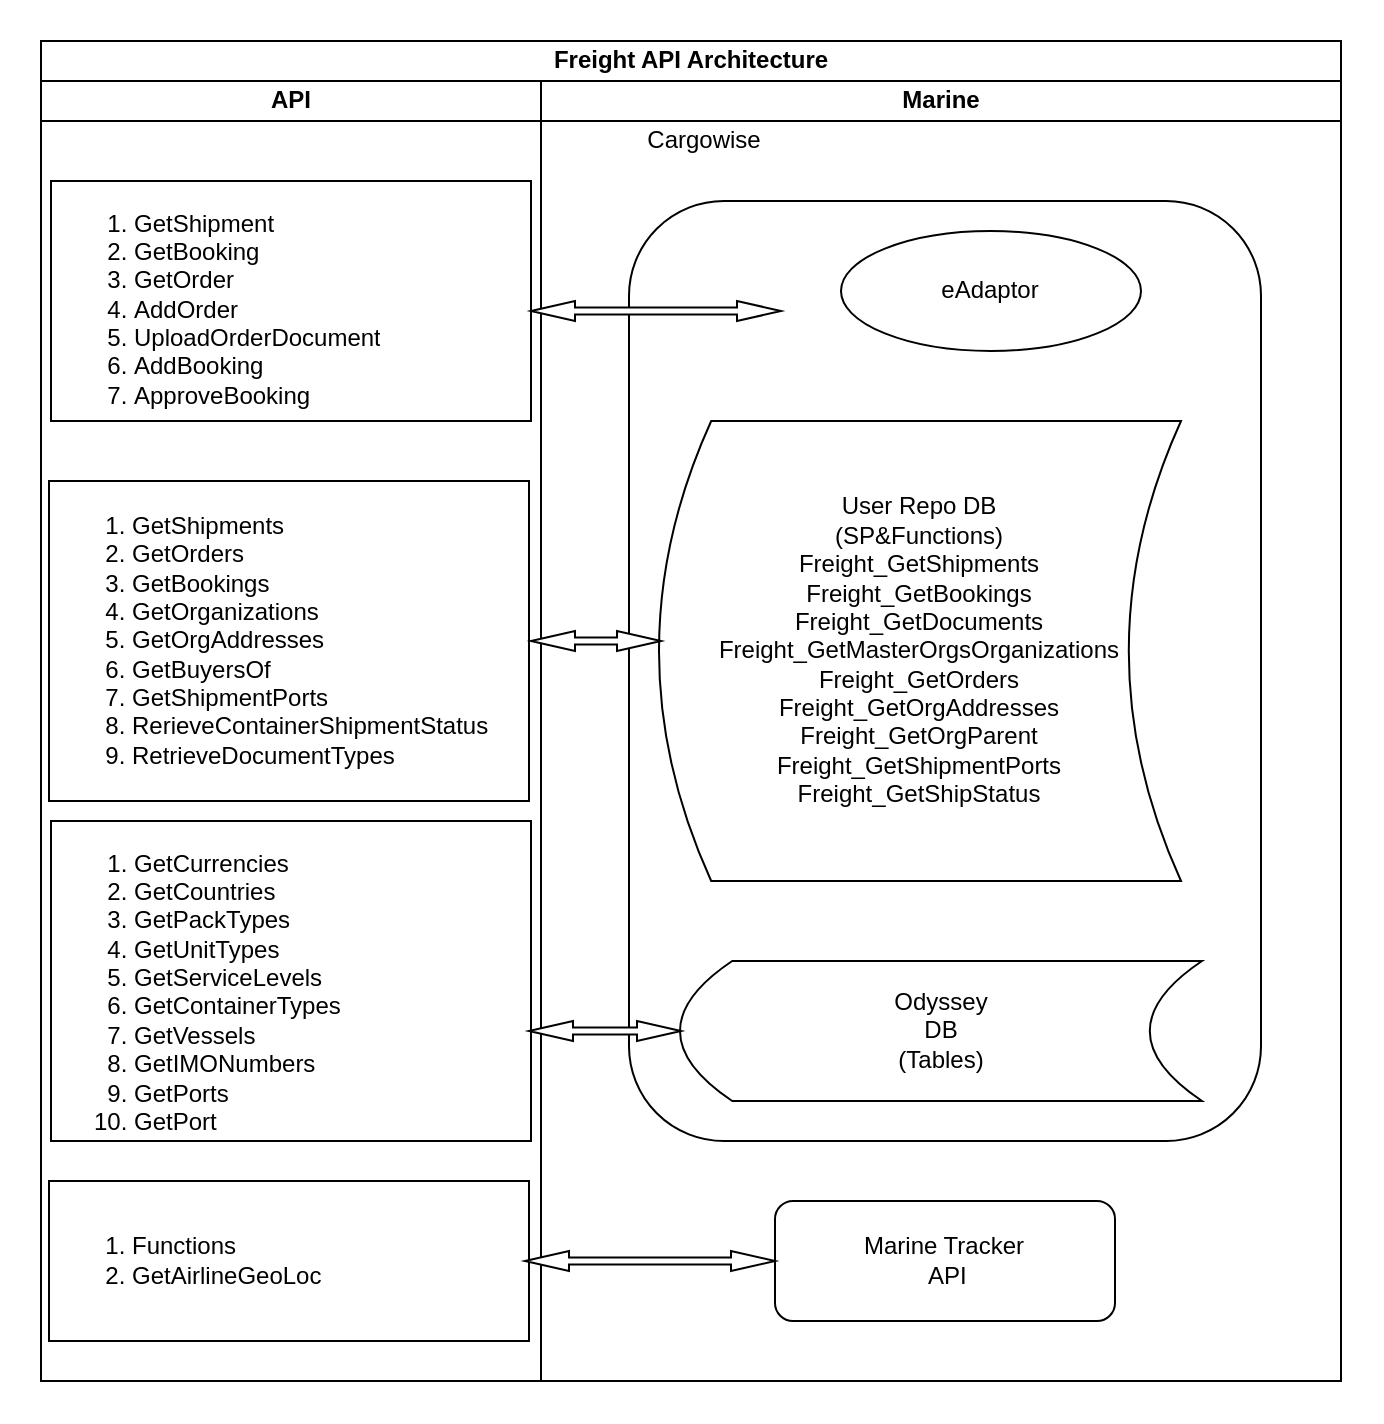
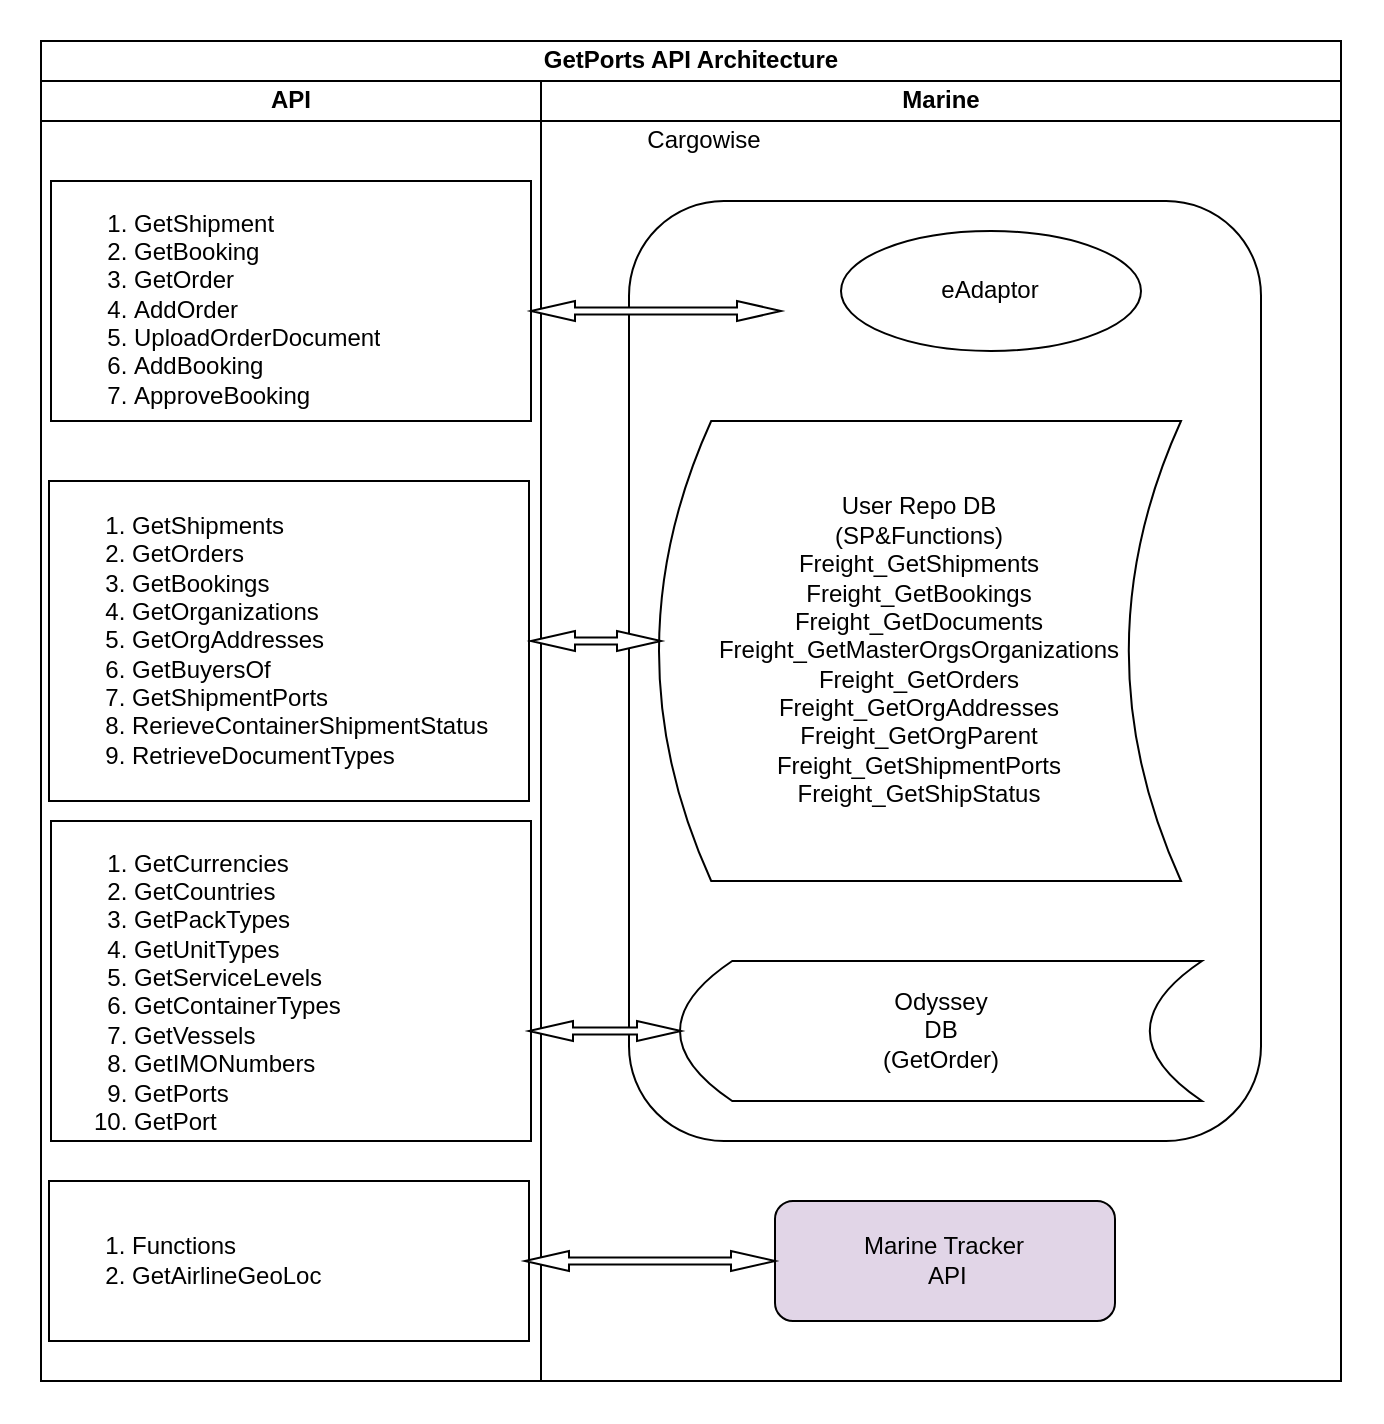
node "Freight API Architecture": label "Freight API Architecture" -> "GetPorts API Architecture"
node "Odyssey DB (Tables)": label "Odyssey DB (Tables)" -> "Odyssey DB (GetOrder)"
node "Marine Tracker API": fillcolor #ffffff -> #e1d5e7
